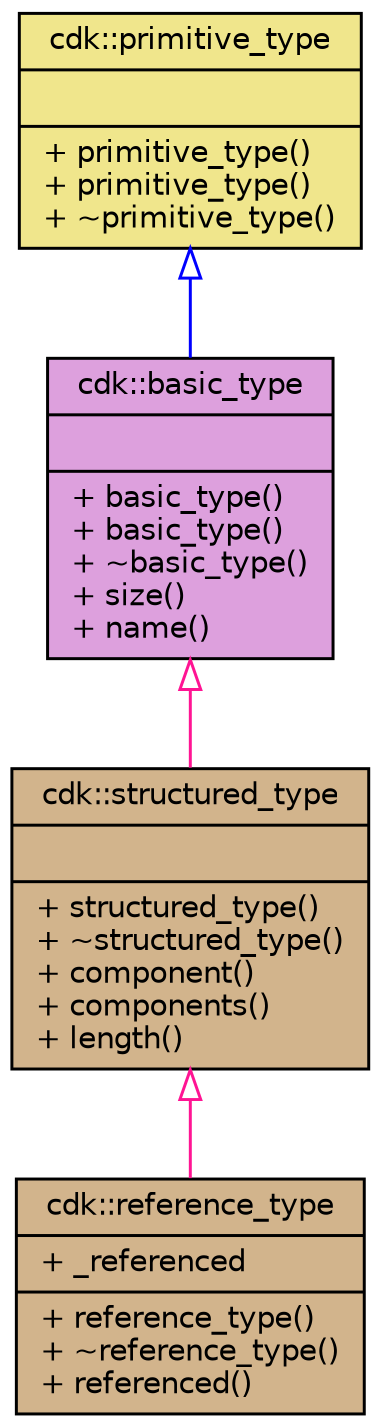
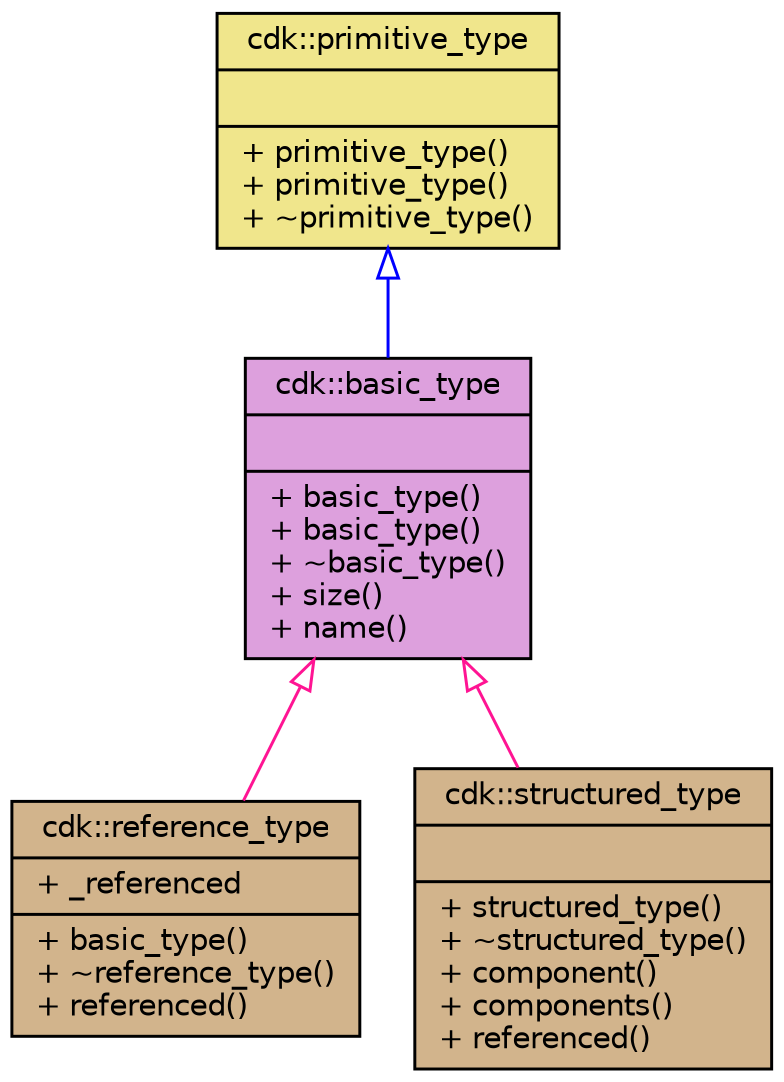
node "cdk::structured_type": text "+ length()" -> "+ referenced()"
edge "cdk::reference_type" -> "cdk::structured_type": now "cdk::reference_type" -> "cdk::basic_type"
node "cdk::reference_type": text "+ reference_type()" -> "+ basic_type()"
